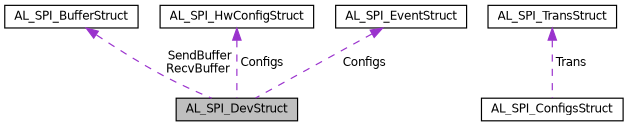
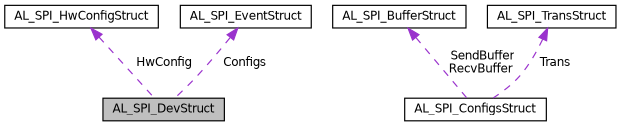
edge "AL_SPI_DevStruct" -> "AL_SPI_HwConfigStruct": label " Configs" -> " HwConfig"
edge "AL_SPI_DevStruct" -> "AL_SPI_BufferStruct": now "AL_SPI_ConfigsStruct" -> "AL_SPI_BufferStruct"
